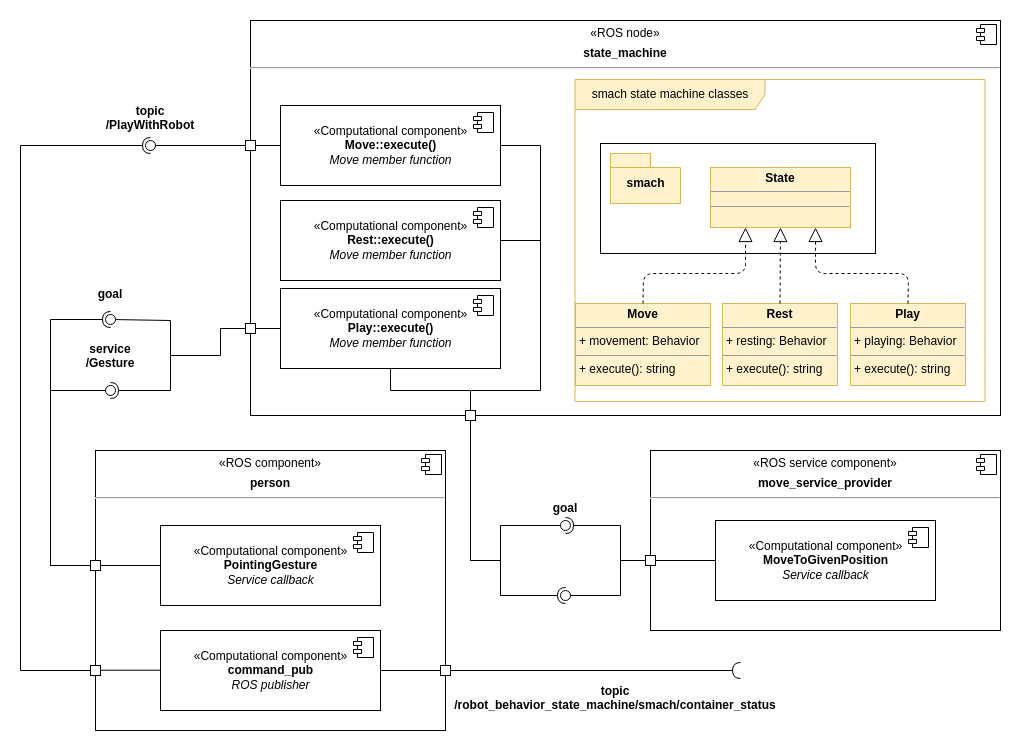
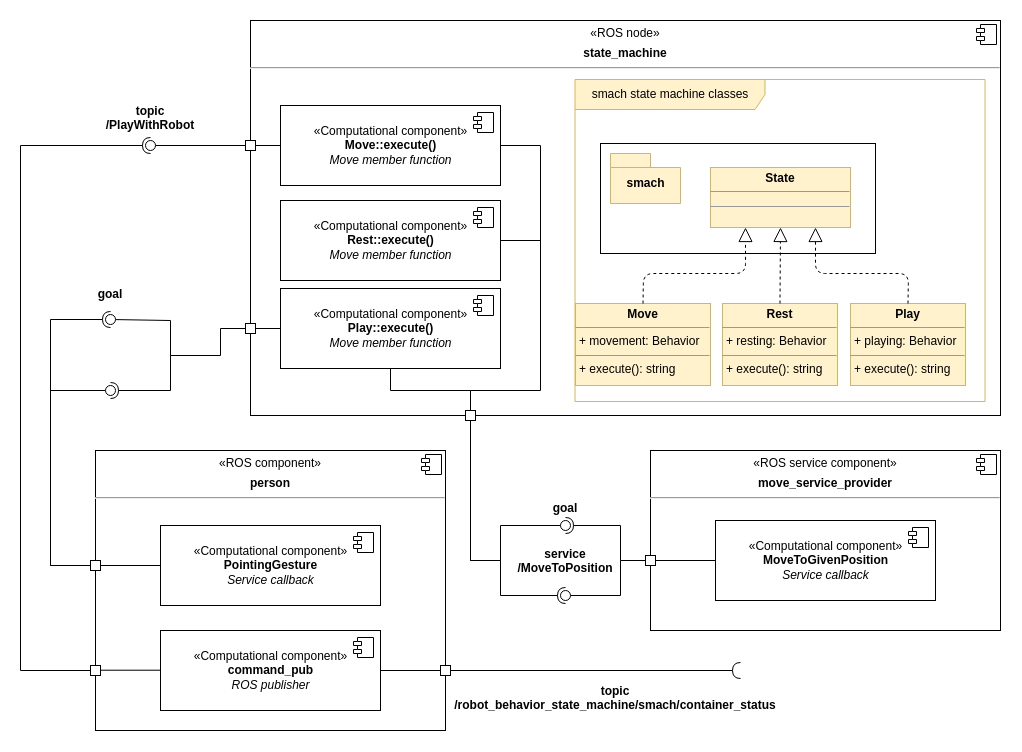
node "service /Gesture": removed
node "service /MoveToPosition": added
